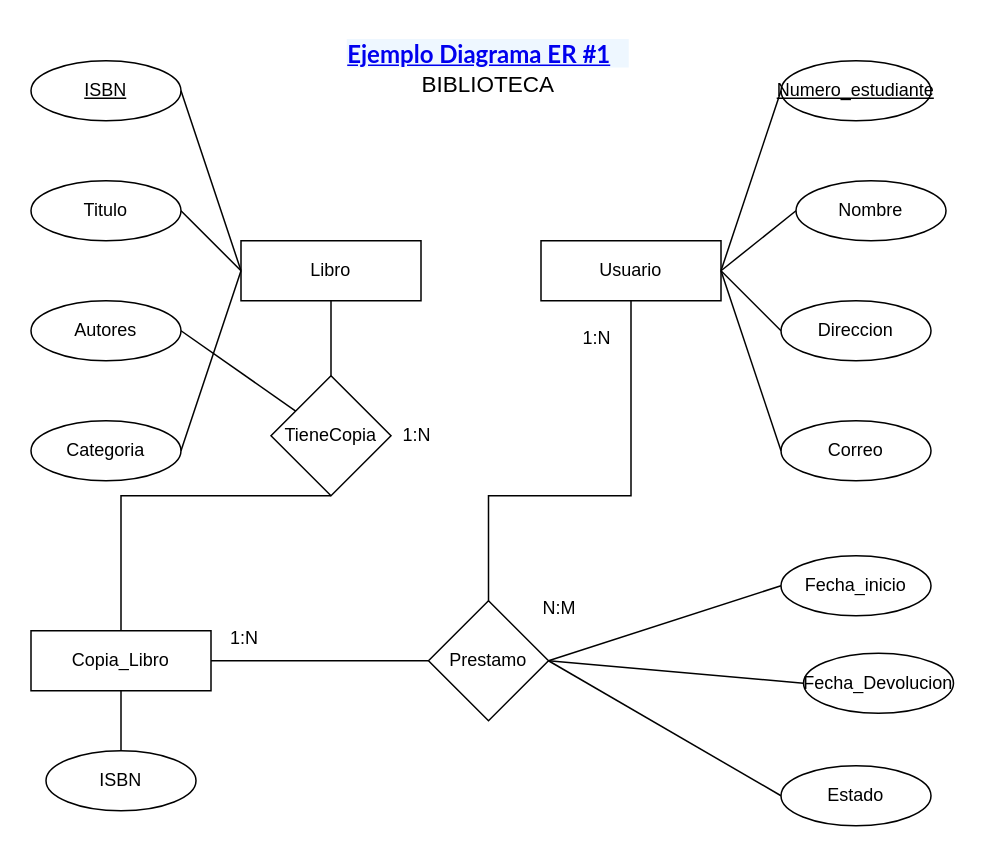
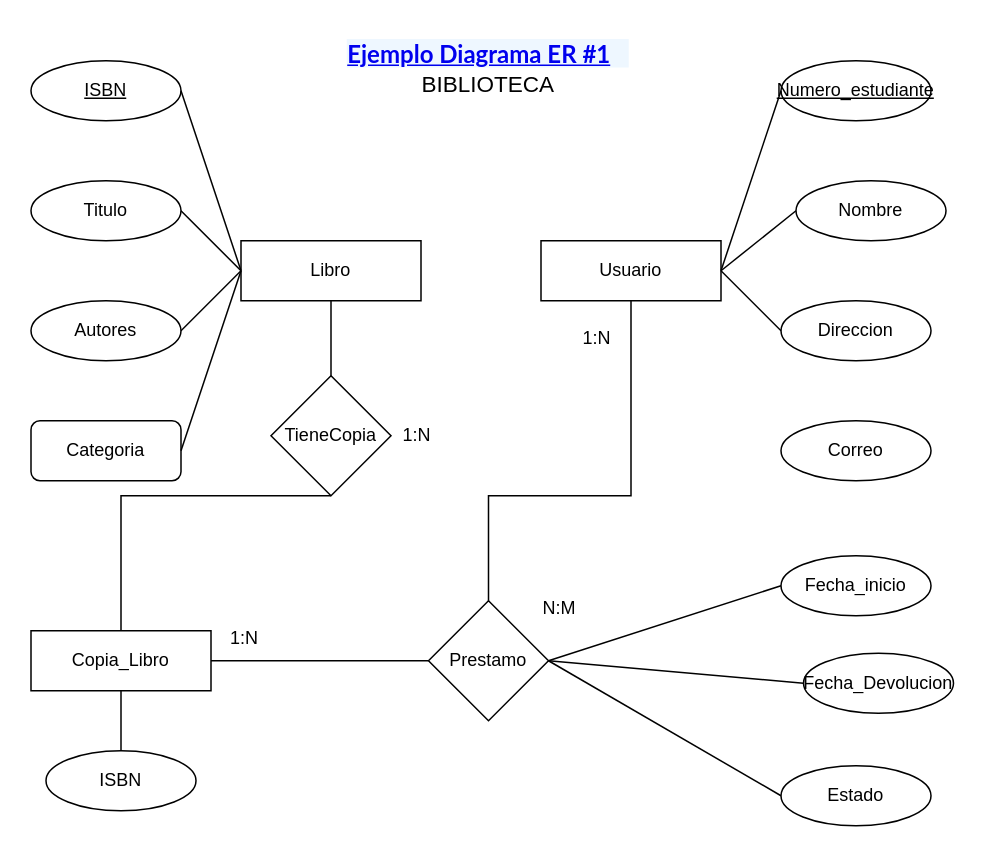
edge "Usuario" -- "Correo": removed
edge "Autores" -- "TieneCopia": now "Autores" -- "Libro"
node "Categoria": shape ellipse -> rounded rectangle
